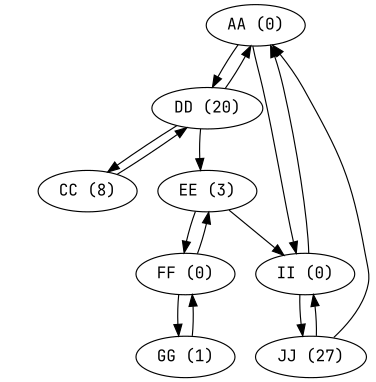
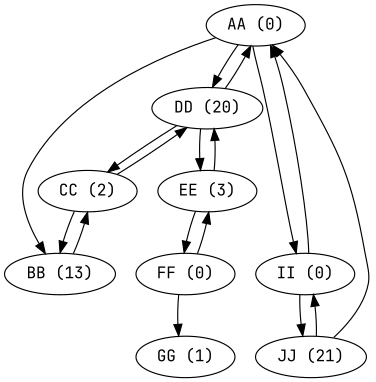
node "CC (8)": label "CC (8)" -> "CC (2)"
edge "EE (3)" -> "II (0)": now "EE (3)" -> "DD (20)"
node "BB (13)": added
edge "GG (1)" -> "FF (0)": removed
node "JJ (27)": label "JJ (27)" -> "JJ (21)"
